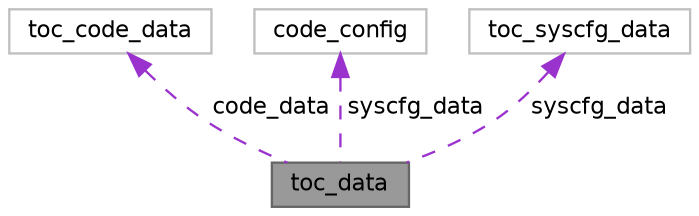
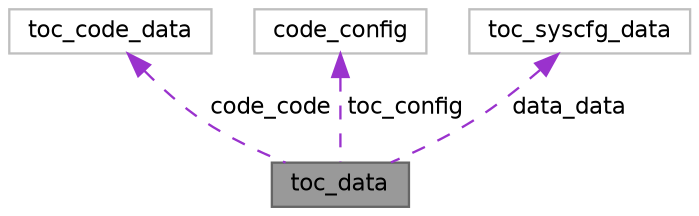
edge "toc_data" -> "toc_code_data": label " code_data" -> " code_code"
edge "toc_data" -> "code_config": label " syscfg_data" -> " toc_config"
edge "toc_data" -> "toc_syscfg_data": label " syscfg_data" -> " data_data"
